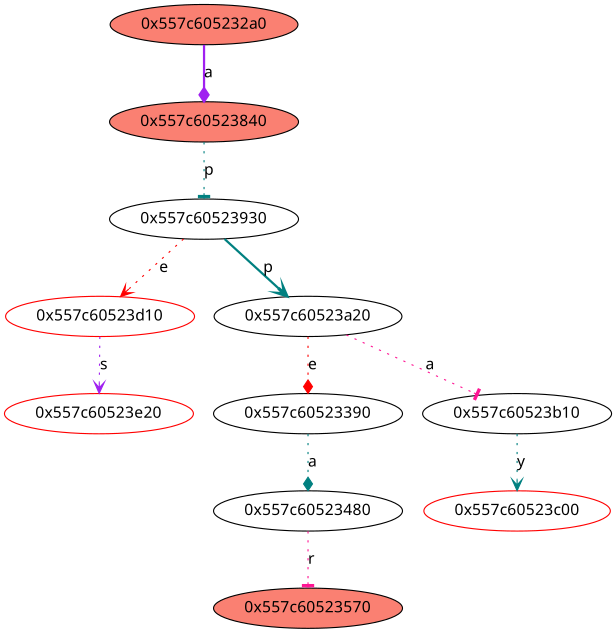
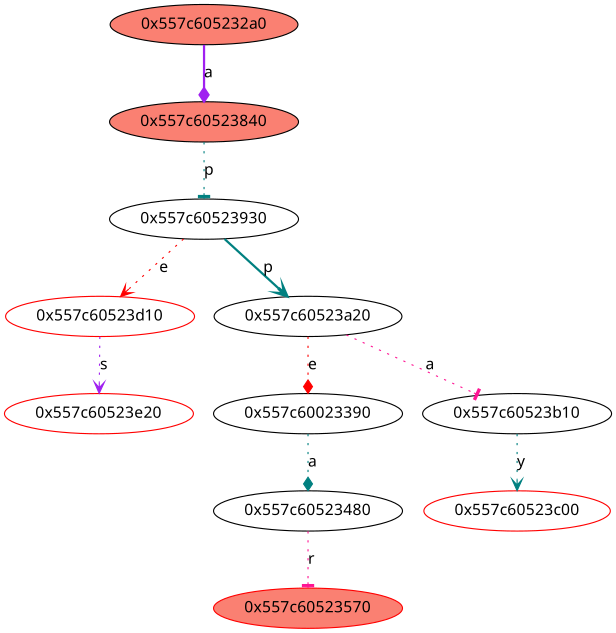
node "0x557c60523390": label "0x557c60523390" -> "0x557c60023390"
node "0x557c60523570": color black -> red
